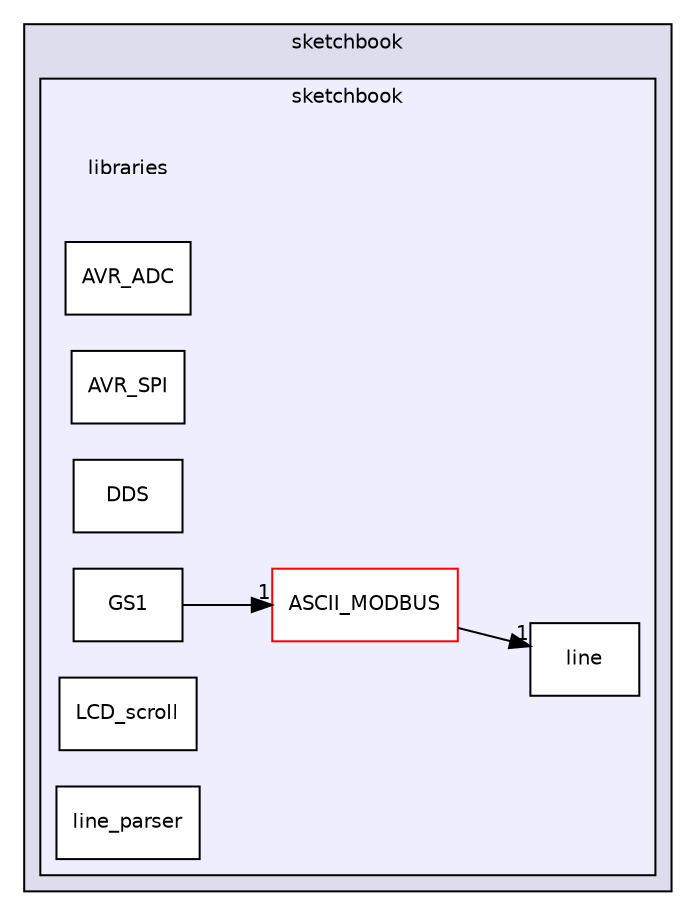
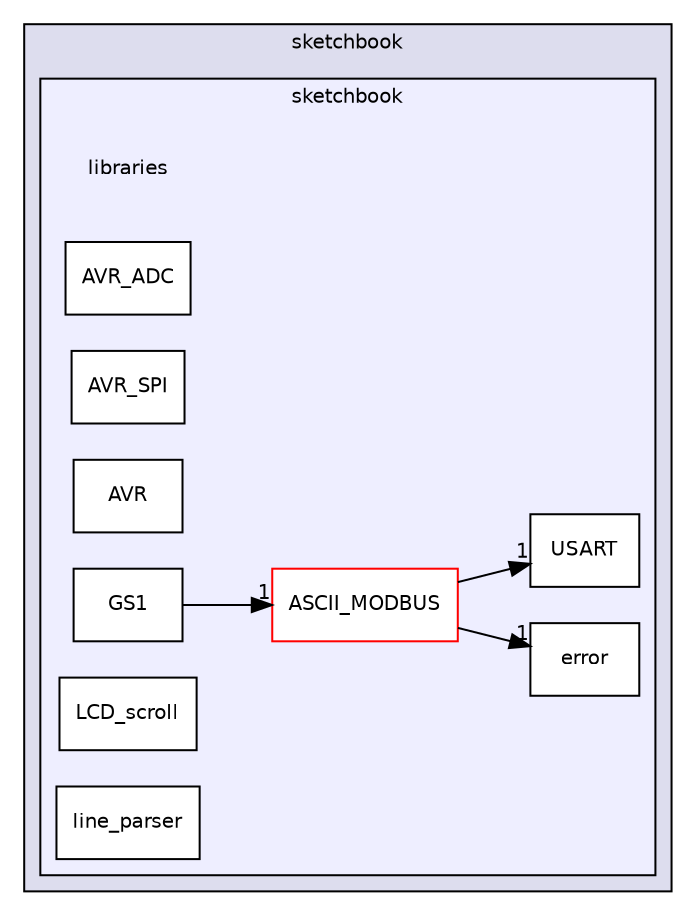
node "DDS": label "DDS" -> "AVR"
node "USART": added
node "line": label "line" -> "error"
